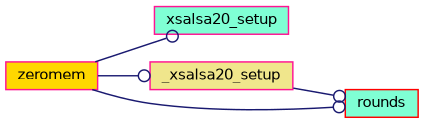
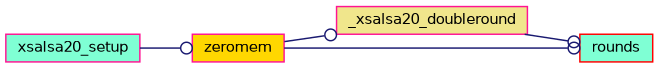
edge "zeromem" -> "xsalsa20_setup": reversed
node "_xsalsa20_setup": label "_xsalsa20_setup" -> "_xsalsa20_doubleround"
